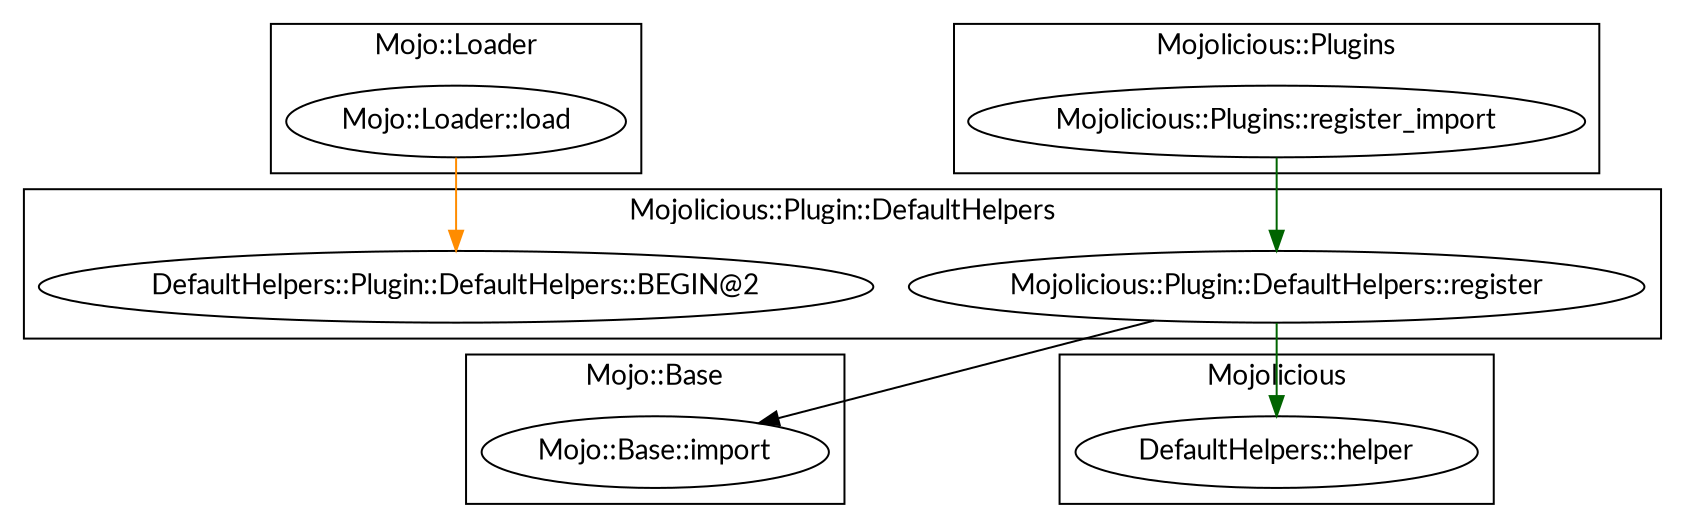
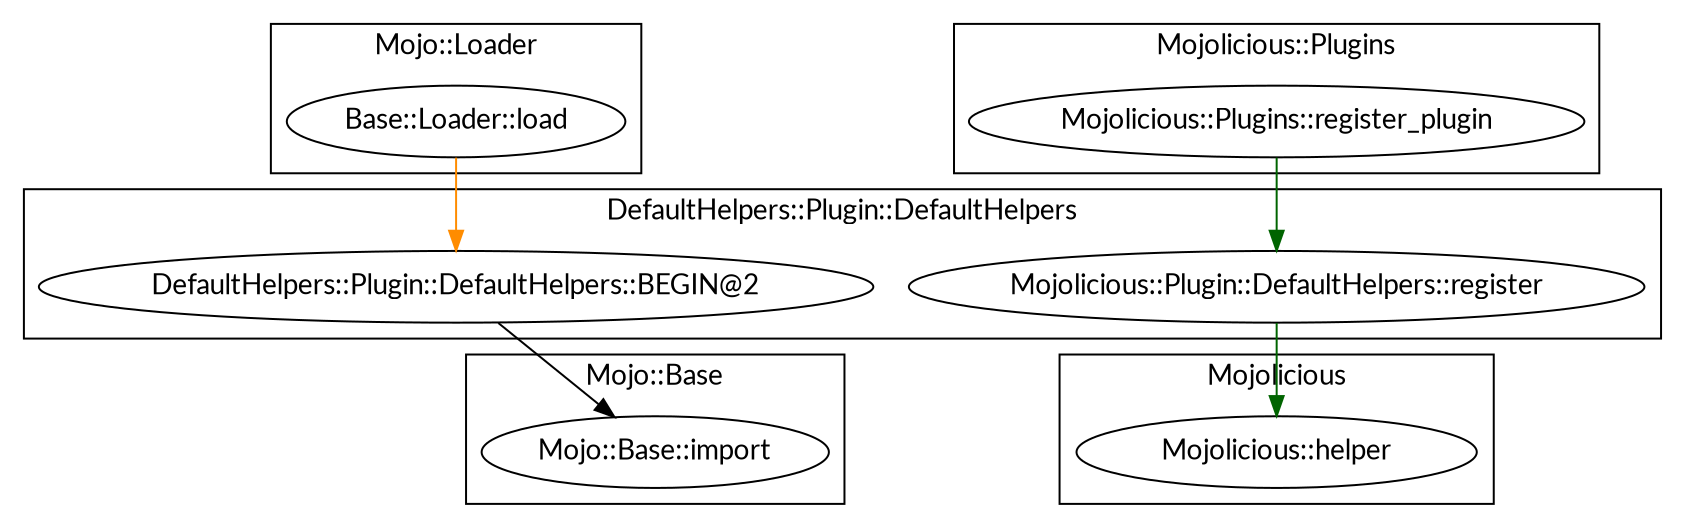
node "Mojo::Loader::load": label "Mojo::Loader::load" -> "Base::Loader::load"
node "Mojolicious::Plugins::register_import": label "Mojolicious::Plugins::register_import" -> "Mojolicious::Plugins::register_plugin"
cluster "Mojolicious::Plugin::DefaultHelpers": label "Mojolicious::Plugin::DefaultHelpers" -> "DefaultHelpers::Plugin::DefaultHelpers"
edge "Mojolicious::Plugin::DefaultHelpers::register" -> "Mojo::Base::import": now "DefaultHelpers::Plugin::DefaultHelpers::BEGIN@2" -> "Mojo::Base::import"
node "DefaultHelpers::helper": label "DefaultHelpers::helper" -> "Mojolicious::helper"
